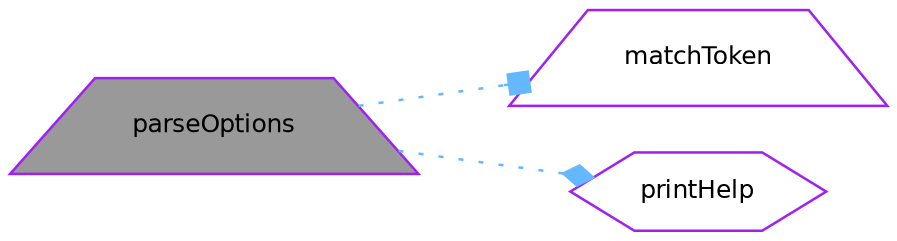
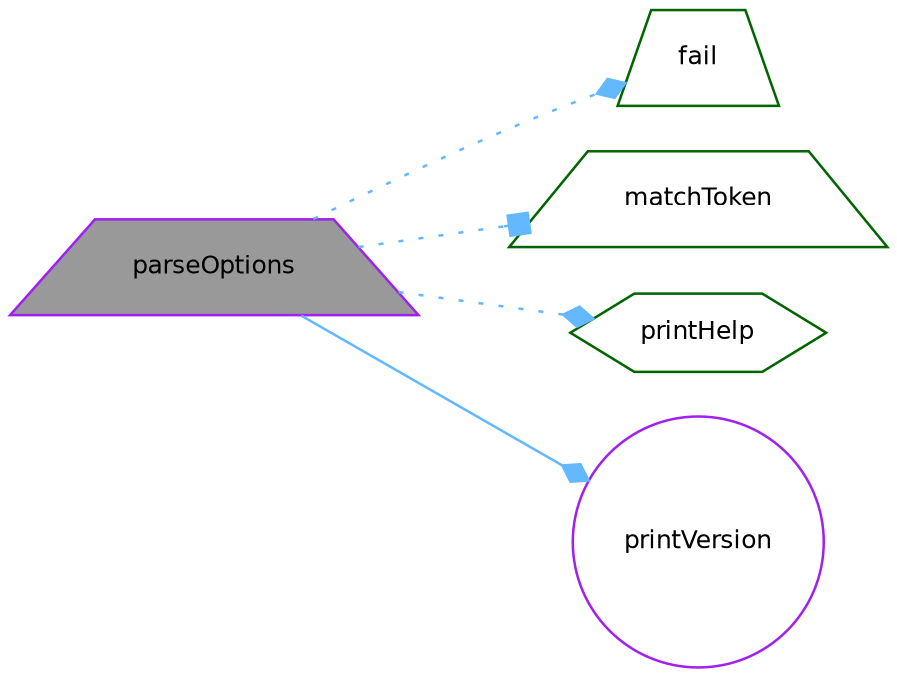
node "fail": added
node "matchToken": color purple -> darkgreen
node "printHelp": color purple -> darkgreen
node "printVersion": added
